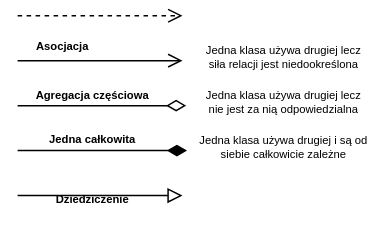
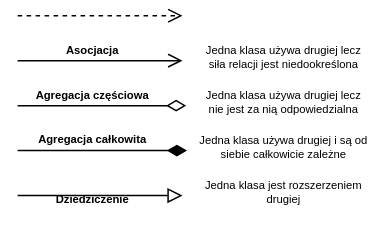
node "Asocjacja": moved (63, 45) -> (93, 49)
node "Jedna całkowita": label "Jedna całkowita" -> "Agregacja całkowita"
node "Jedna klasa jest rozszerzeniem drugiej": added
